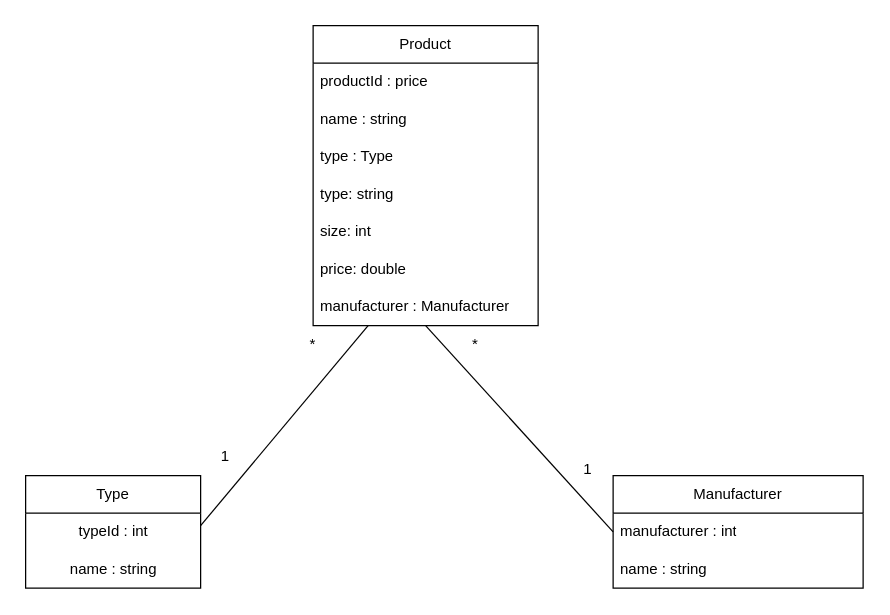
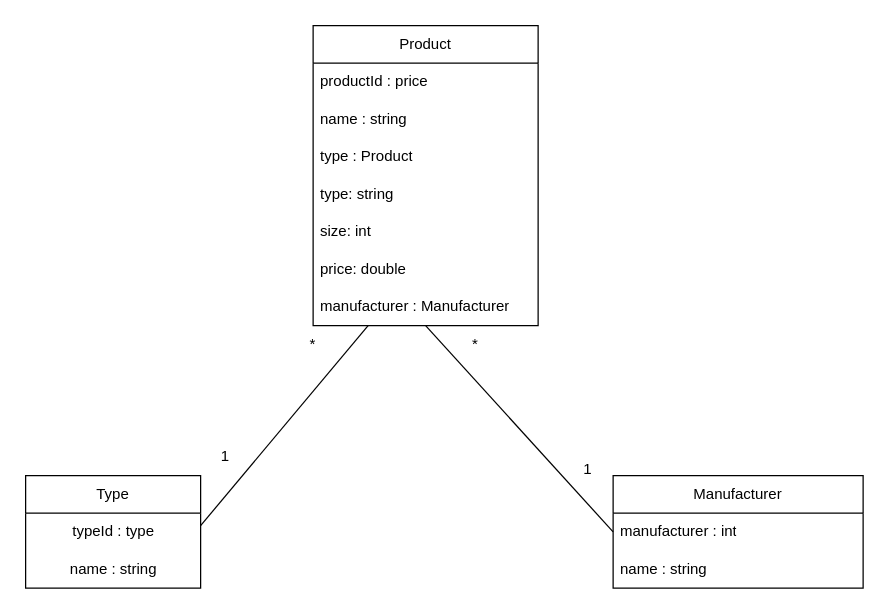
node "type : Type": label "type : Type" -> "type : Product"
node "typeId : int": label "typeId : int" -> "typeId : type"
